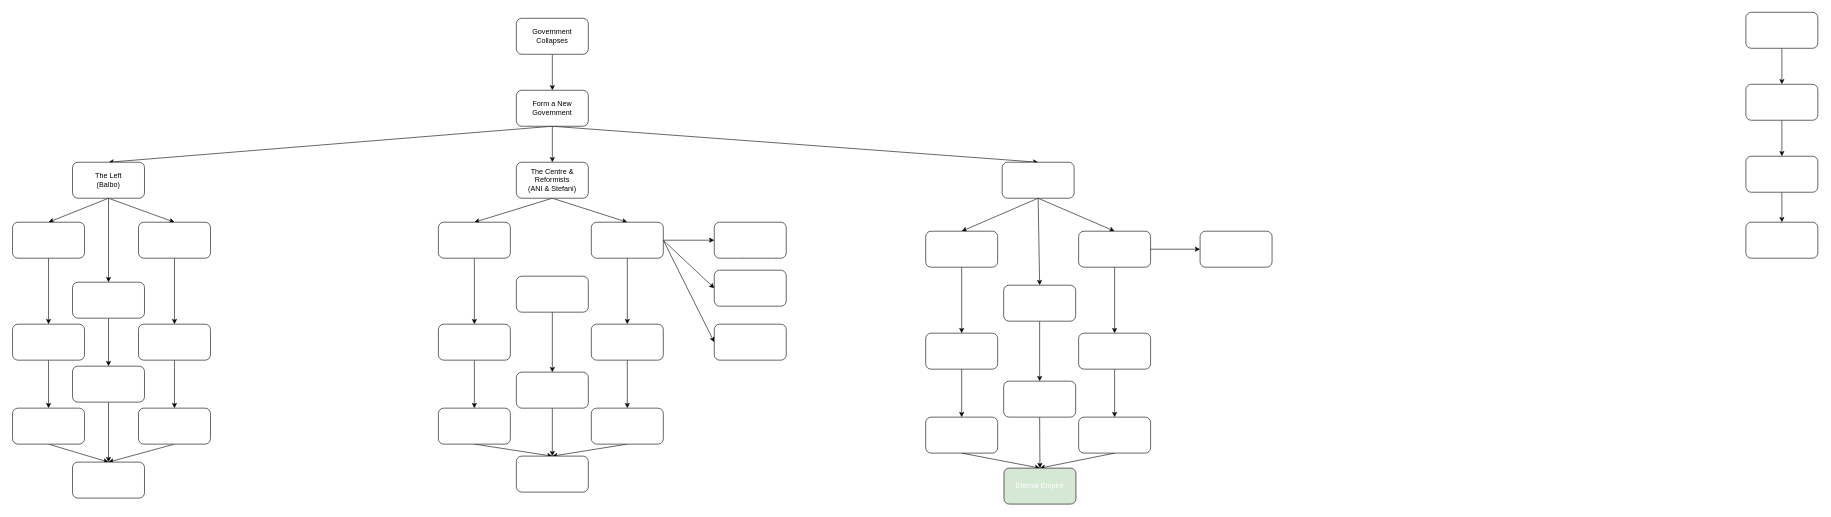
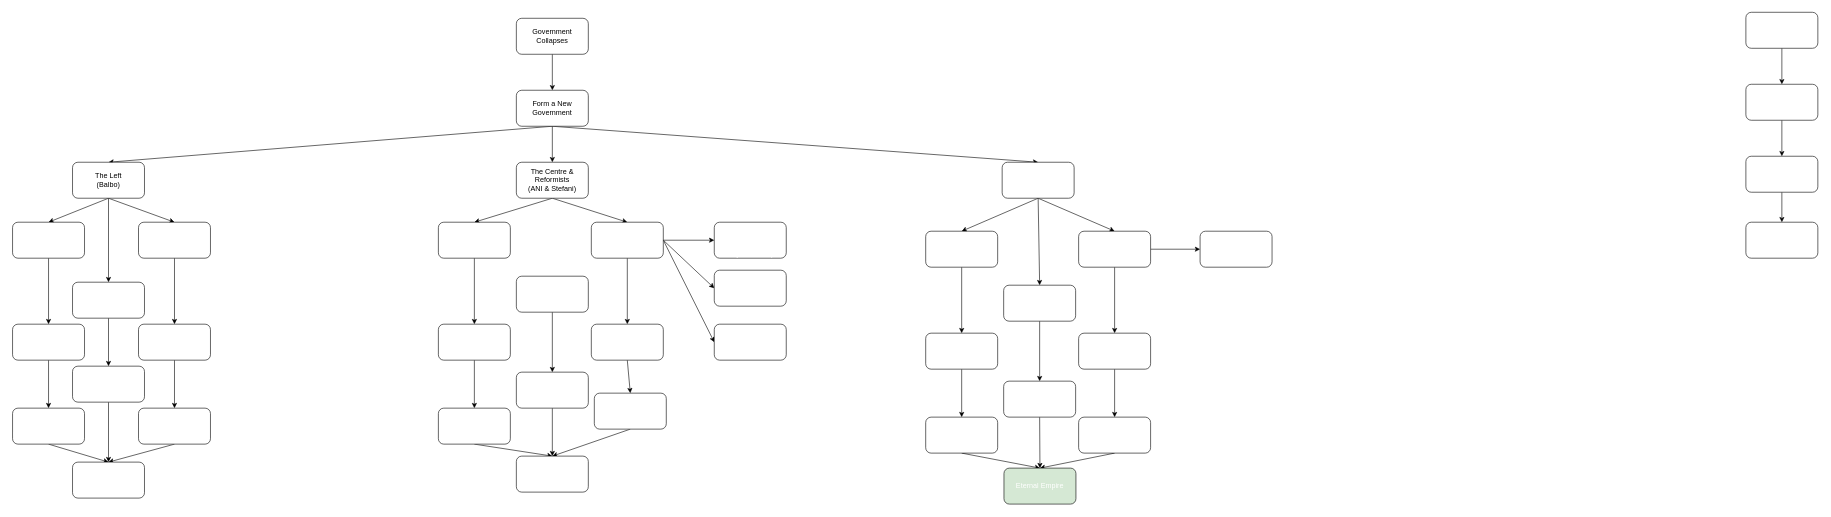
node "Balanced Heavy Industry and Small Business": moved (627, 426) -> (630, 411)
